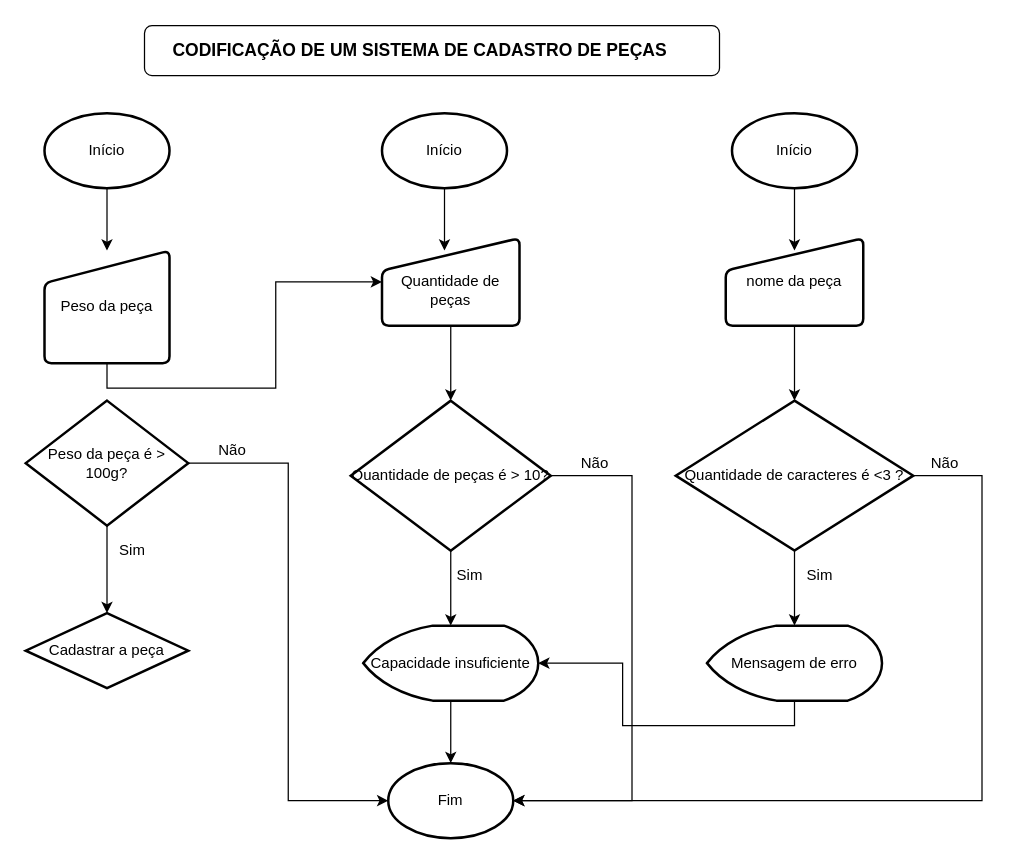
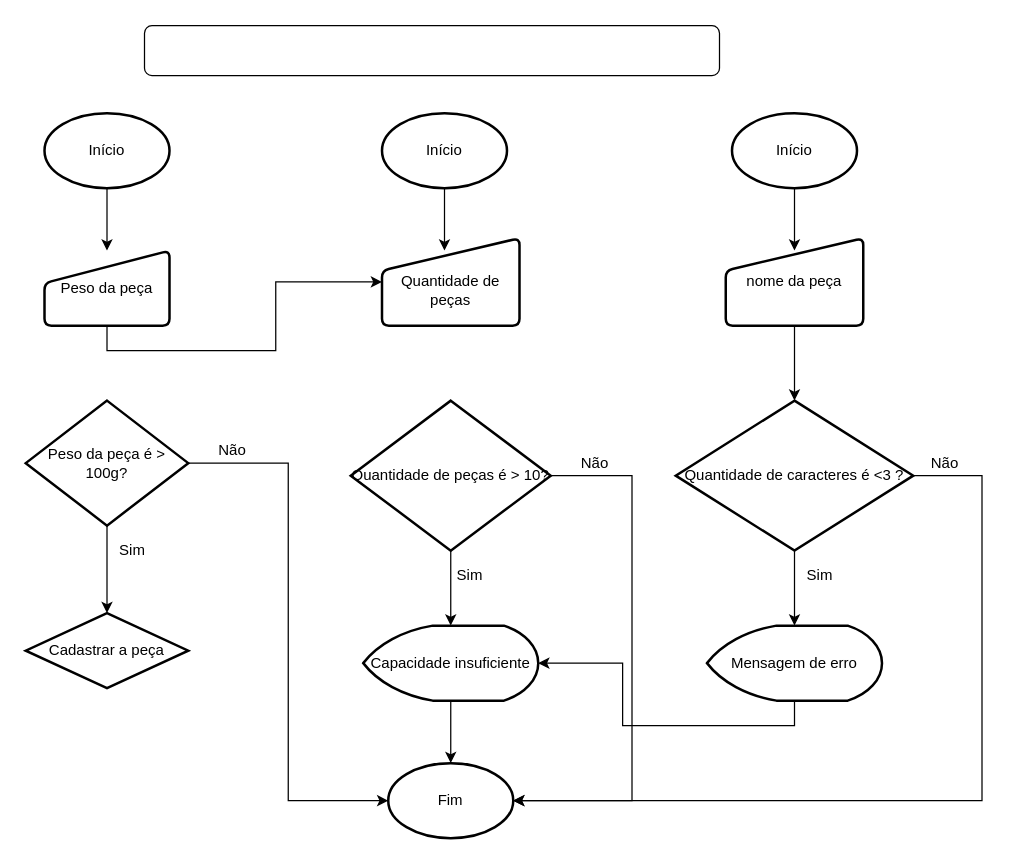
node "CODIFICAÇÃO DE UM SISTEMA DE CADASTRO DE PEÇAS": removed
node "Peso da peça": size 125x113 -> 125x75
edge "Quantidade de peças" -> "Quantidade de peças é > 10?": removed
